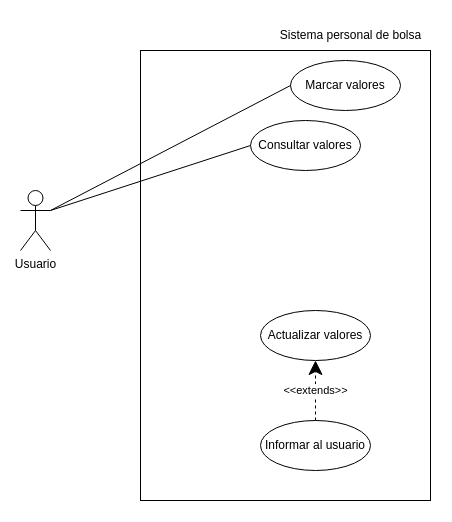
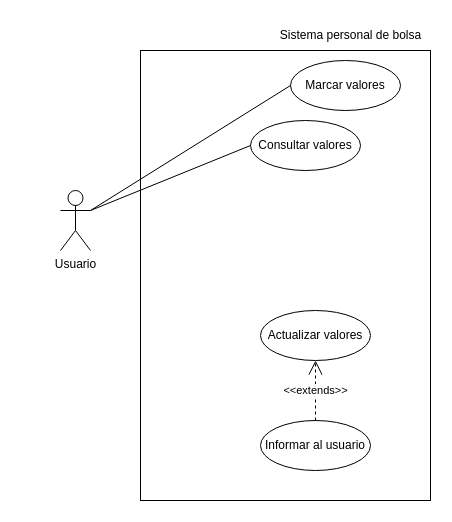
node "Usuario": moved (36, 221) -> (76, 221)
edge "Informar al usuario" -> "Actualizar valores": arrowhead classic -> open
